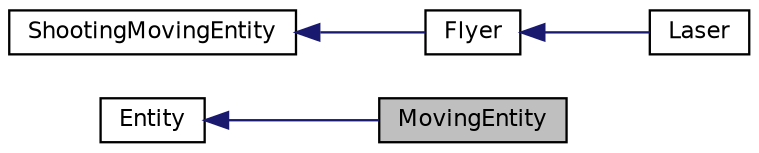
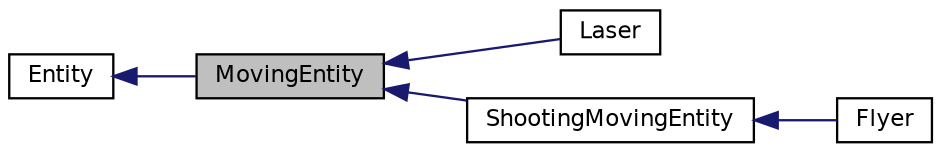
edge "Laser" -> "Flyer": now "Laser" -> "MovingEntity"
edge "ShootingMovingEntity" -> "MovingEntity": added
